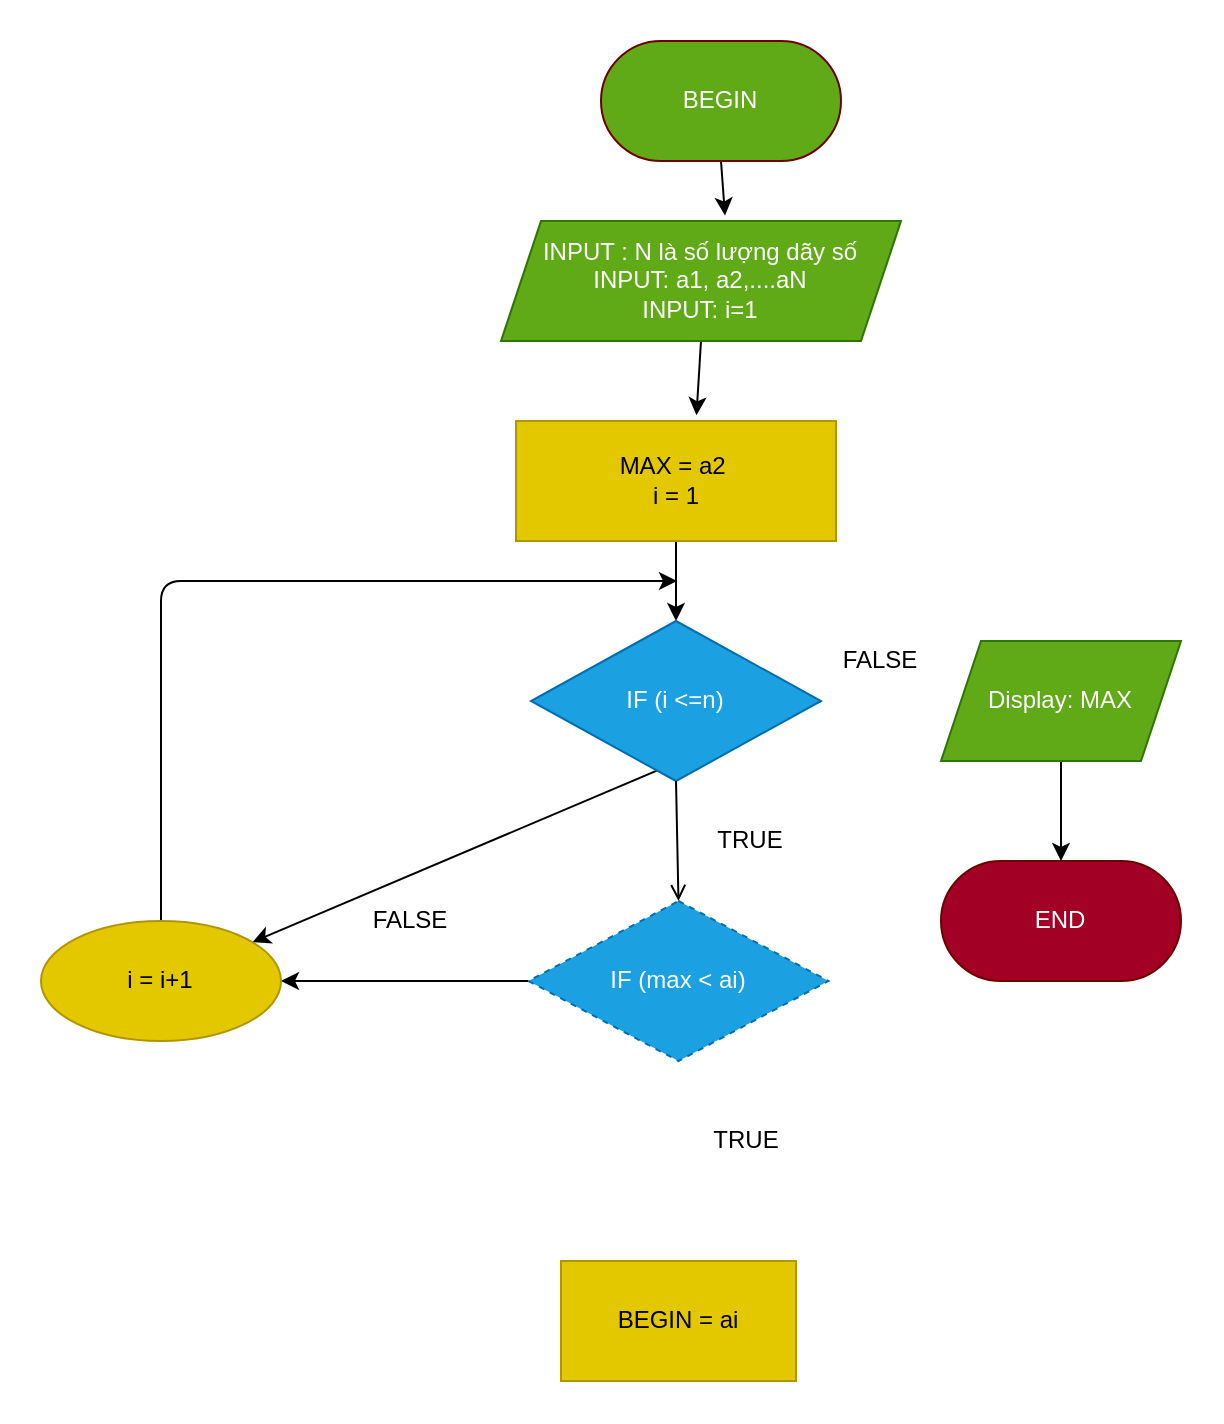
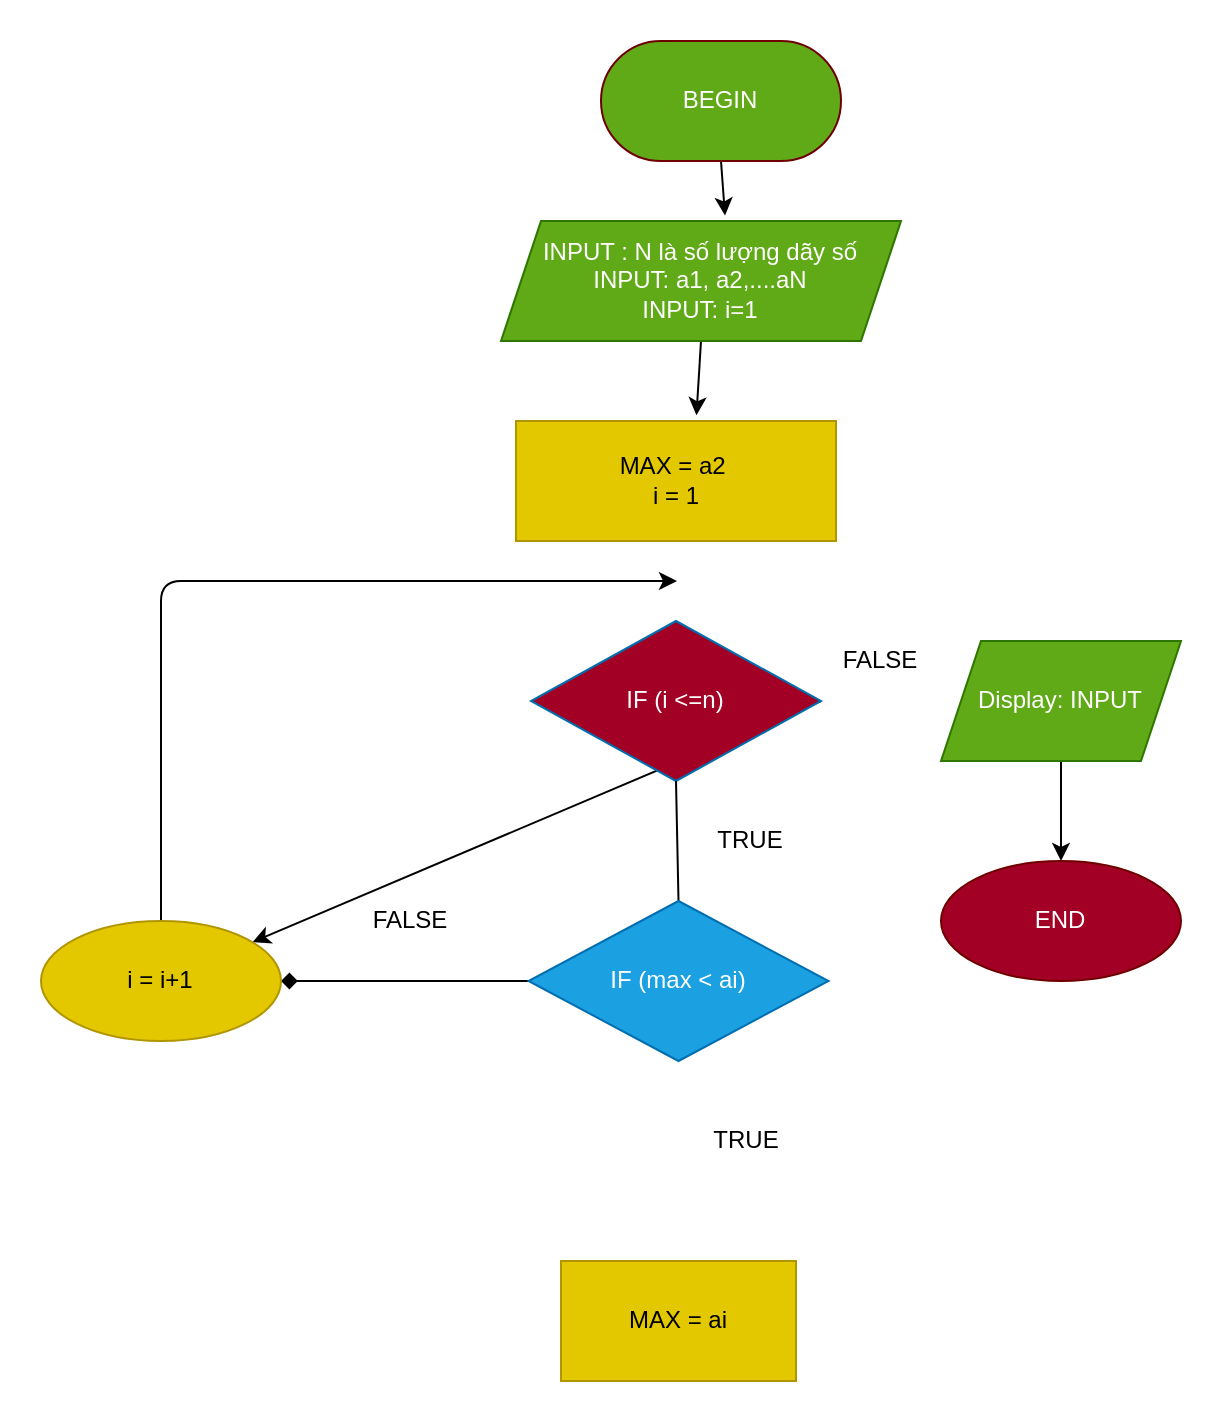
edge "MAX = a2 i = 1" -> "IF (i <=n)": removed
node "IF (i <=n)": fillcolor #1ba1e2 -> #a20025
node "Display: MAX": label "Display: MAX" -> "Display: INPUT"
edge "IF (i <=n)" -> "IF (max < ai)": arrowhead open -> none
node "END": shape rounded rectangle -> ellipse
edge "IF (max < ai)" -> "i = i+1": arrowhead classic -> diamond
node "IF (max < ai)": style dashed -> solid
node "BEGIN = ai": label "BEGIN = ai" -> "MAX = ai"
